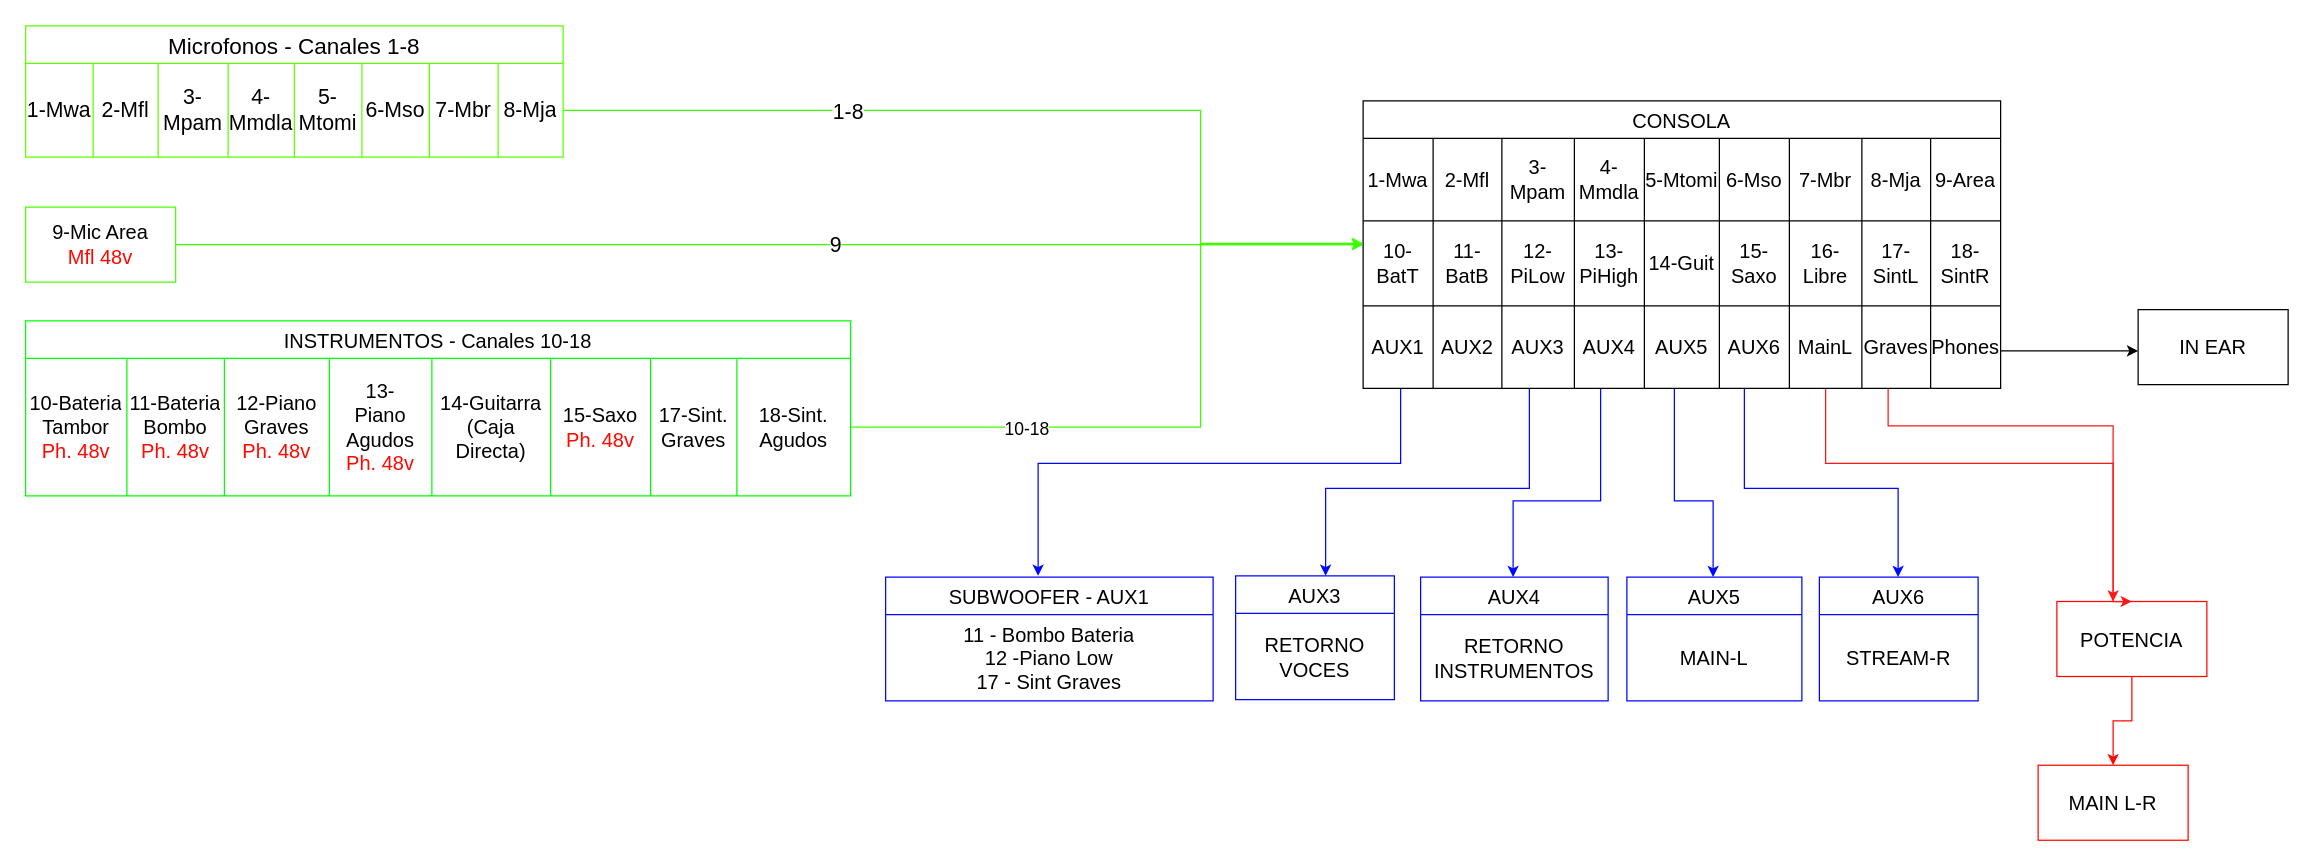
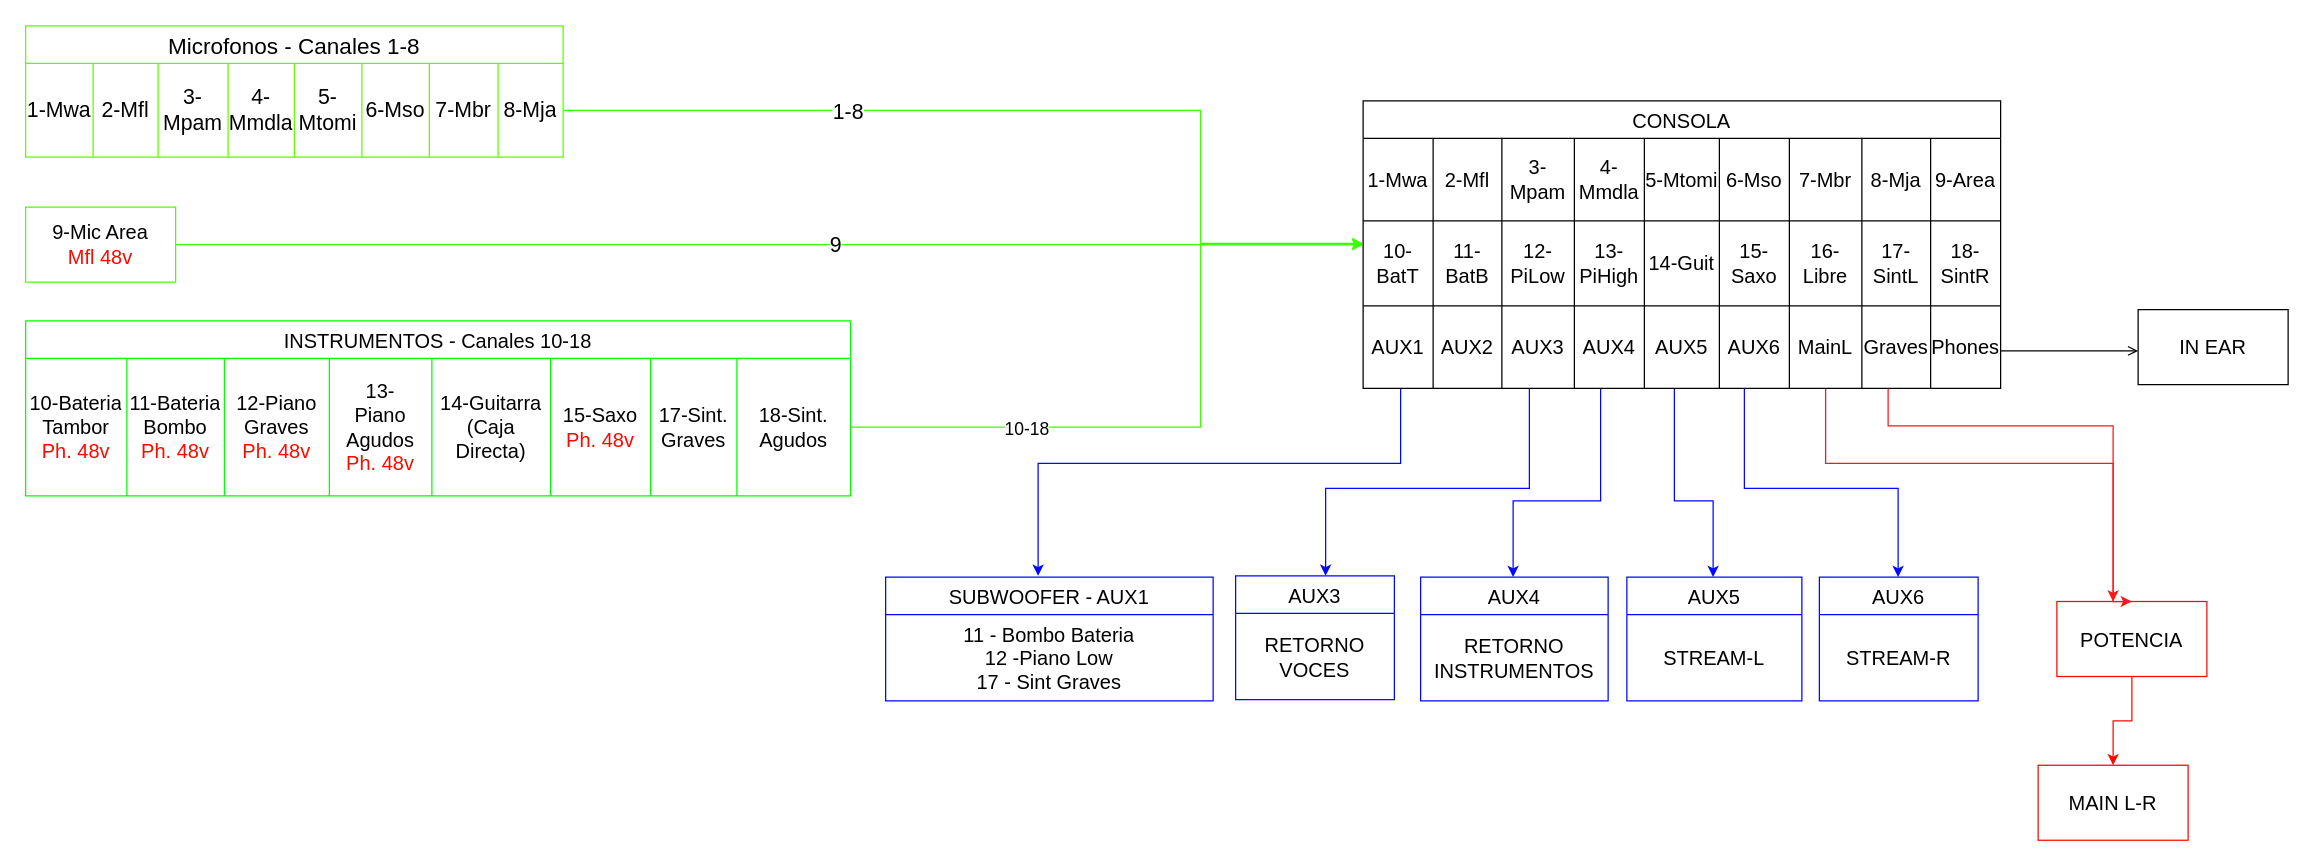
edge "CONSOLA" -> "IN EAR": arrowhead classic -> open
node "MAIN-L": label "MAIN-L" -> "STREAM-L"
